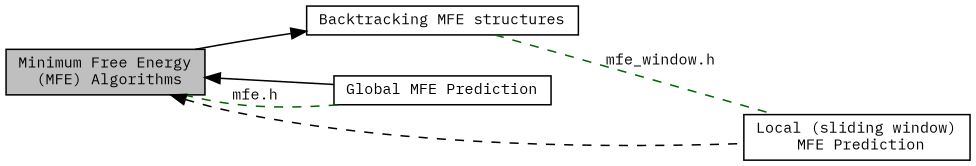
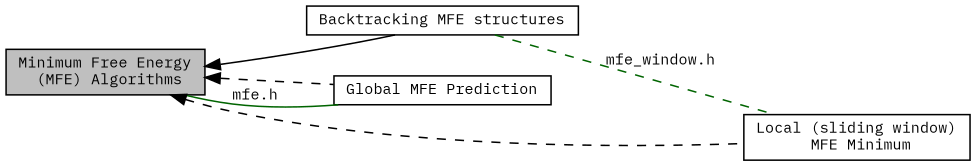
edge "Minimum Free Energy (MFE) Algorithms" -> "Backtracking MFE structures": reversed
edge "Global MFE Prediction" -> "Minimum Free Energy (MFE) Algorithms": style solid -> dashed
edge "Minimum Free Energy (MFE) Algorithms" -- "Global MFE Prediction": style dashed -> solid
node "Local (sliding window) MFE Prediction": label "Local (sliding window) MFE Prediction" -> "Local (sliding window) MFE Minimum"
